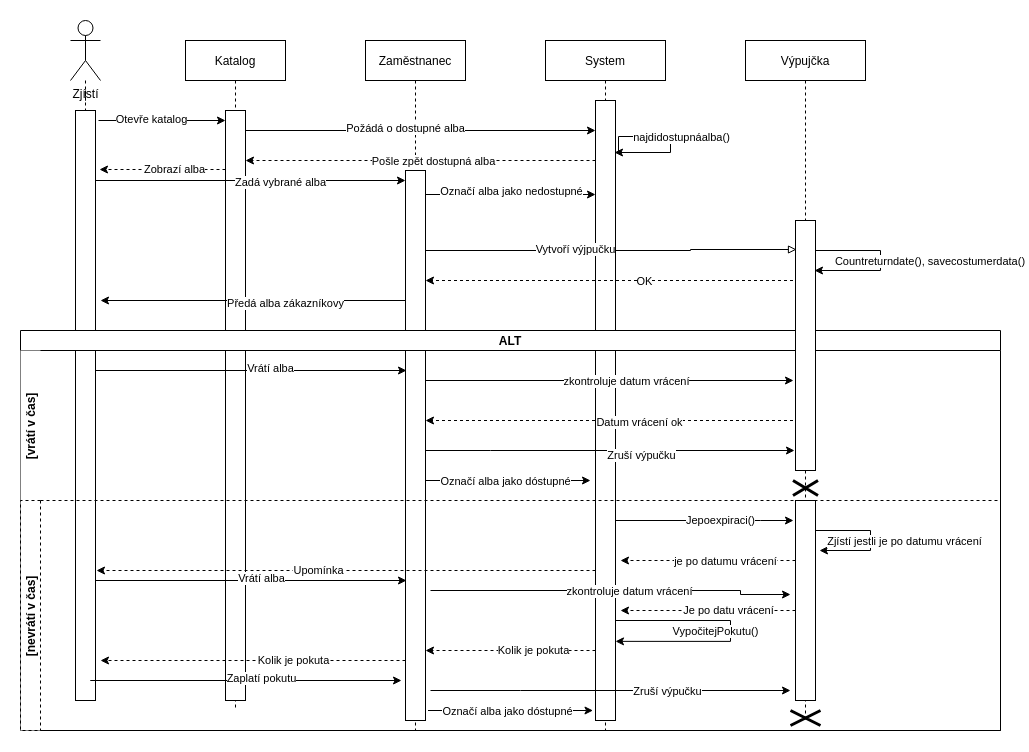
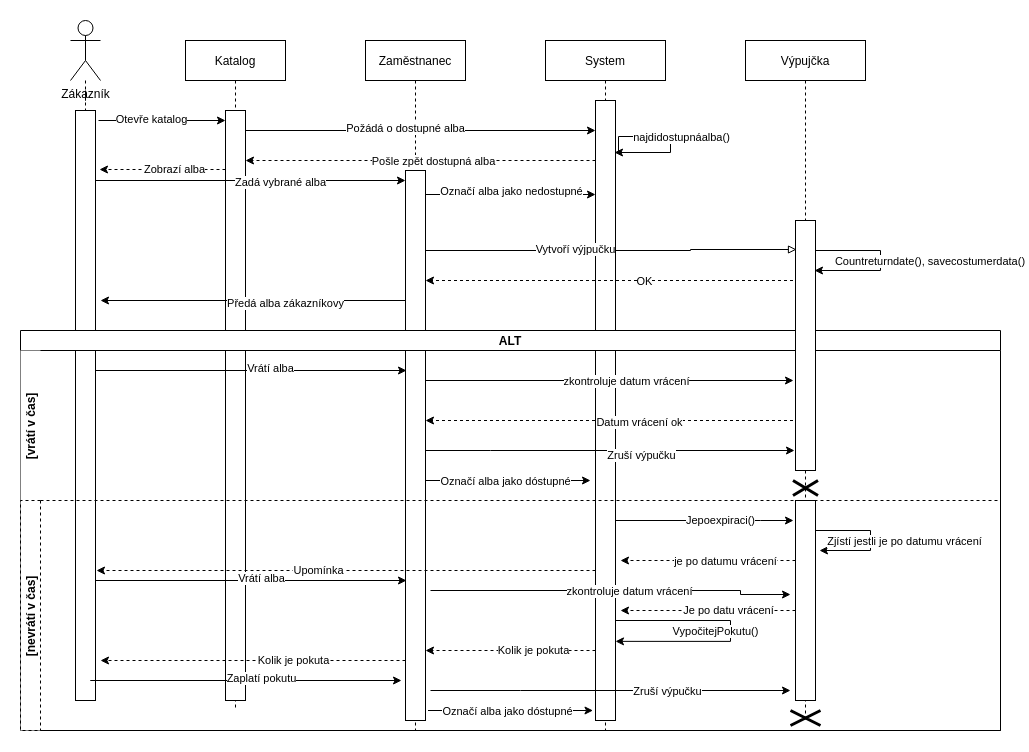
node "Zjístí": label "Zjístí" -> "Zákazník"
